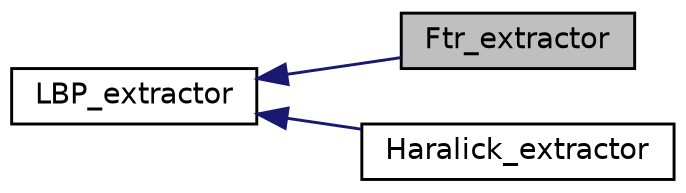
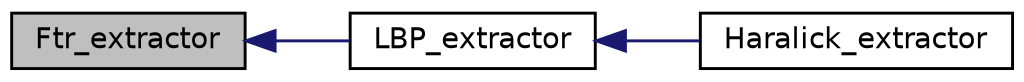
edge "Ftr_extractor" -> "LBP_extractor": reversed
